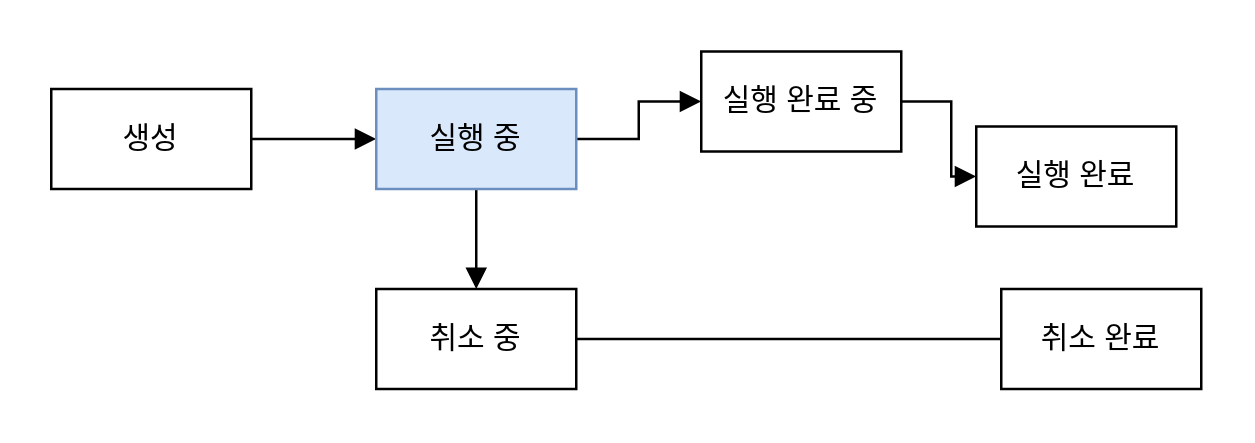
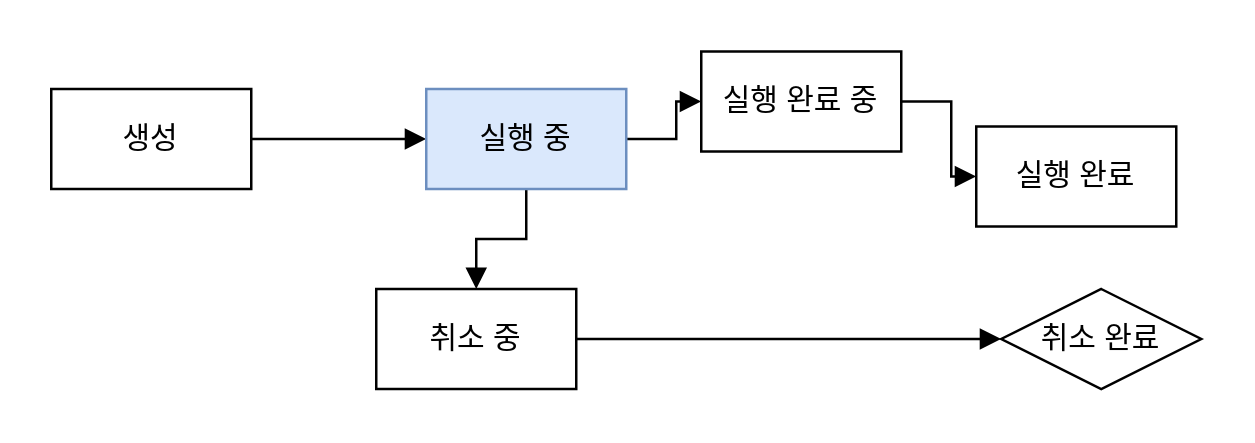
node "실행 중": moved (476, 139) -> (526, 139)
edge "취소 중" -- "취소 완료": arrowhead none -> block
node "취소 완료": shape rectangle -> diamond
